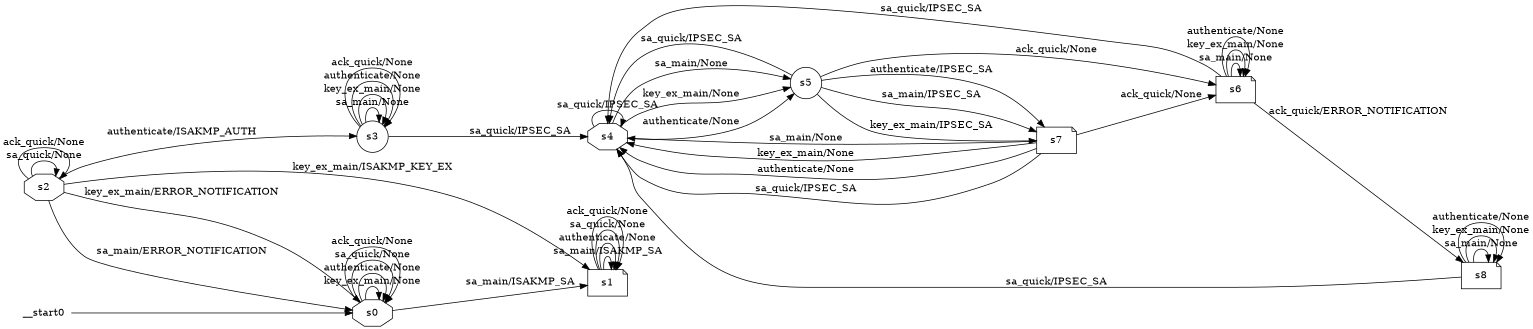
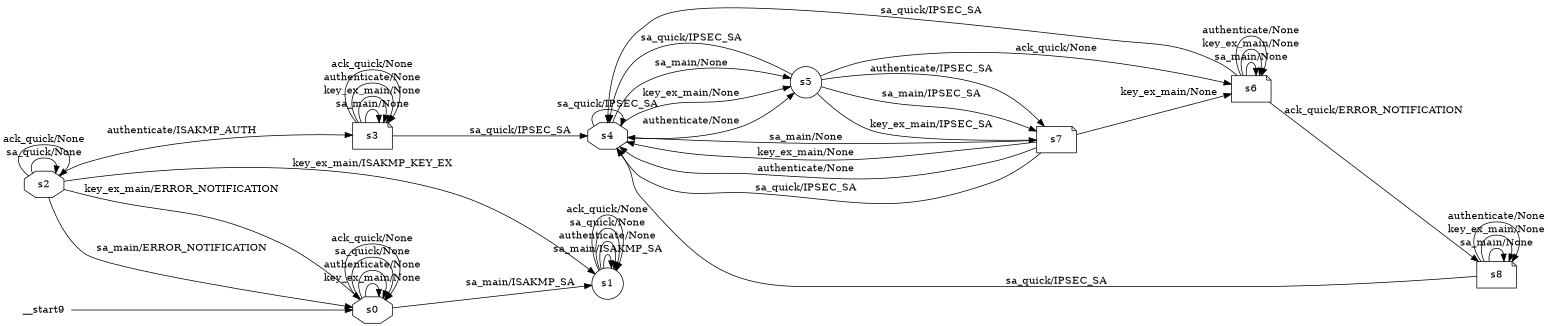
edge "s7" -> "s6": label "ack_quick/None" -> "key_ex_main/None"
node "s3": shape circle -> note
node "s1": shape note -> circle
node "__start0": label "__start0" -> "__start9"
